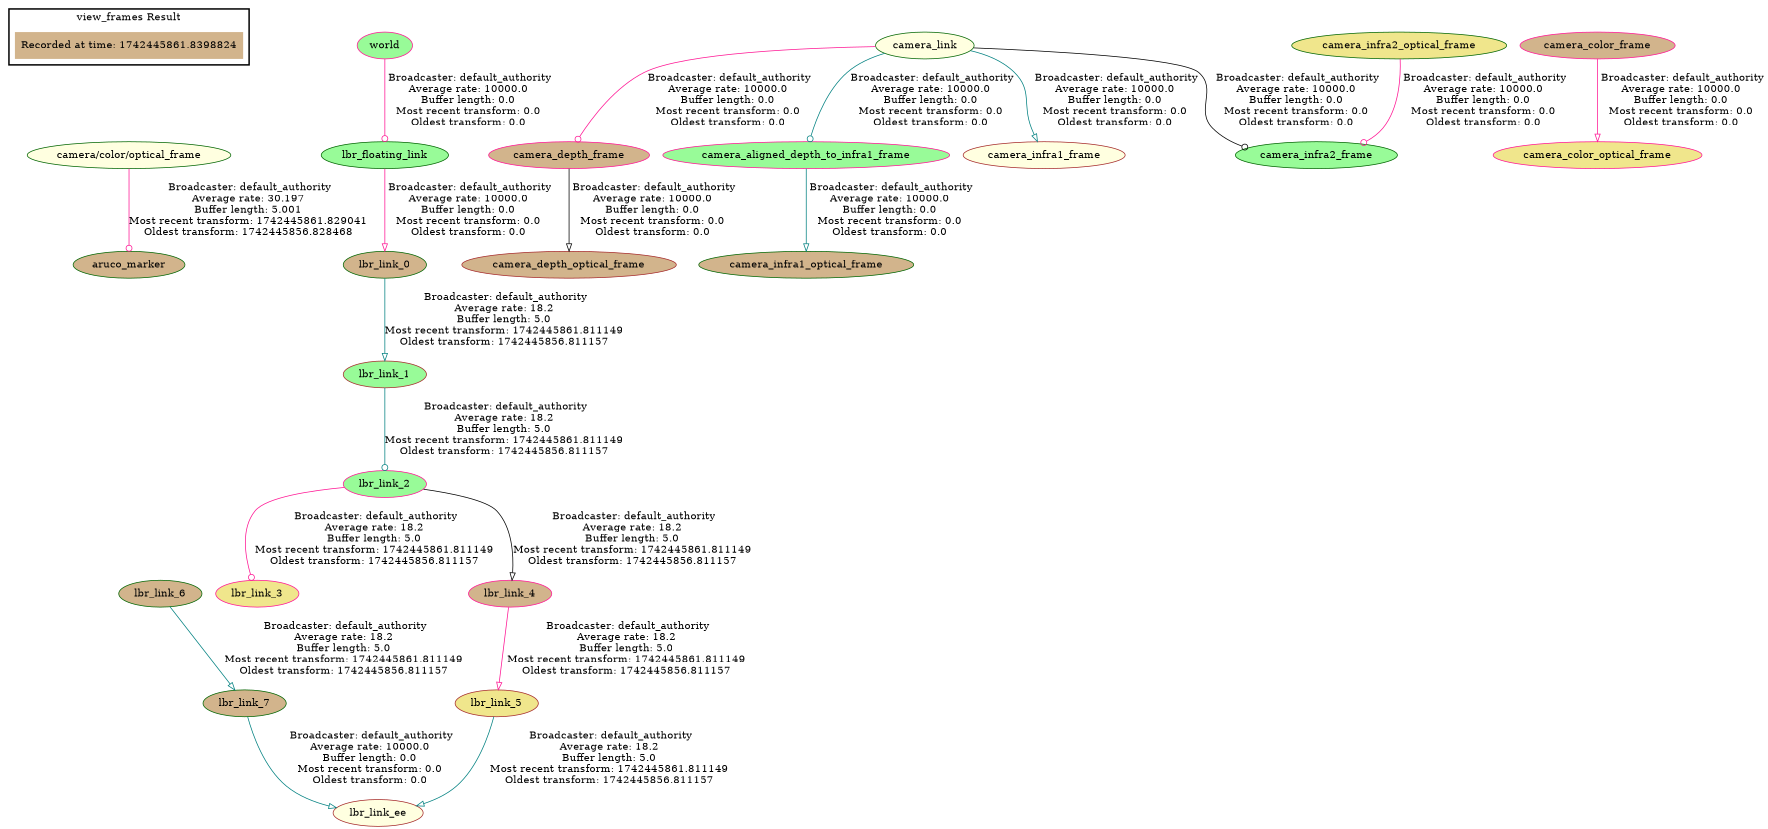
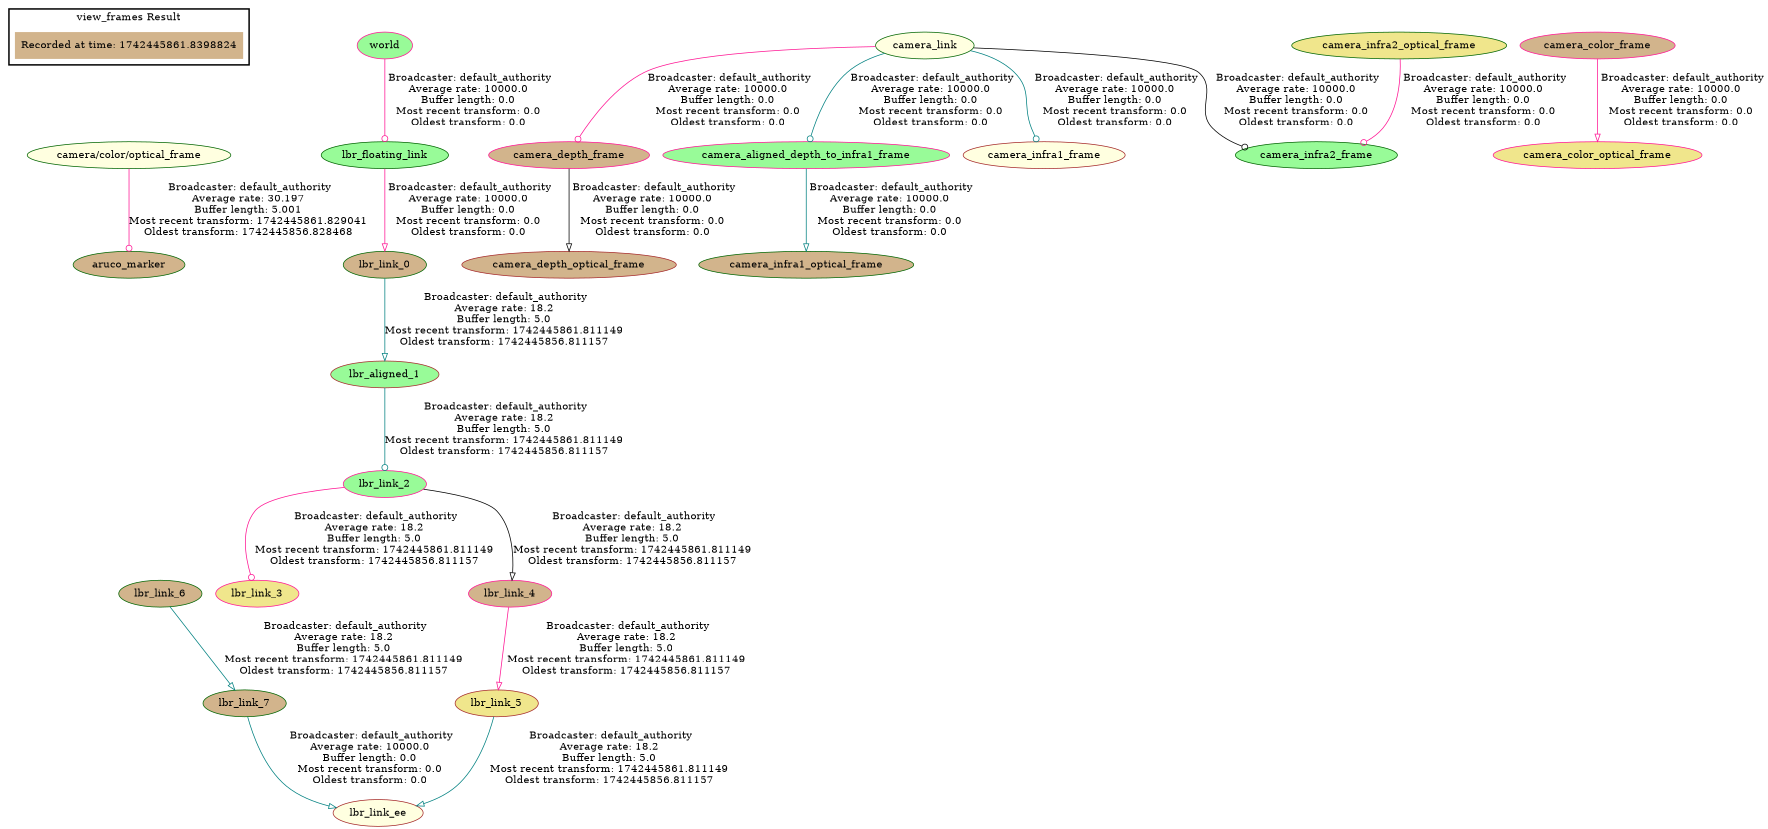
edge "camera_link" -> "camera_infra1_frame": arrowhead onormal -> odot
node "lbr_link_1": label "lbr_link_1" -> "lbr_aligned_1"
